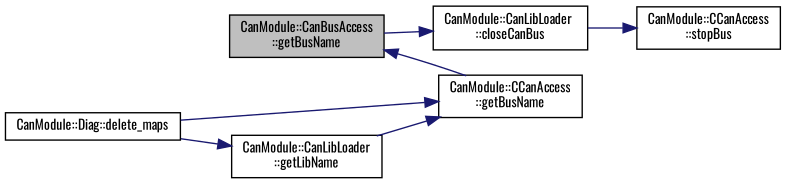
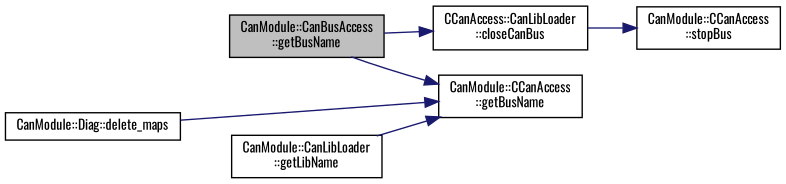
node "CanModule::CanLibLoader ::closeCanBus": label "CanModule::CanLibLoader ::closeCanBus" -> "CCanAccess::CanLibLoader ::closeCanBus"
edge "CanModule::CCanAccess ::getBusName" -> "CanModule::CanBusAccess ::getBusName": reversed
edge "CanModule::Diag::delete_maps" -> "CanModule::CanLibLoader ::getLibName": removed
